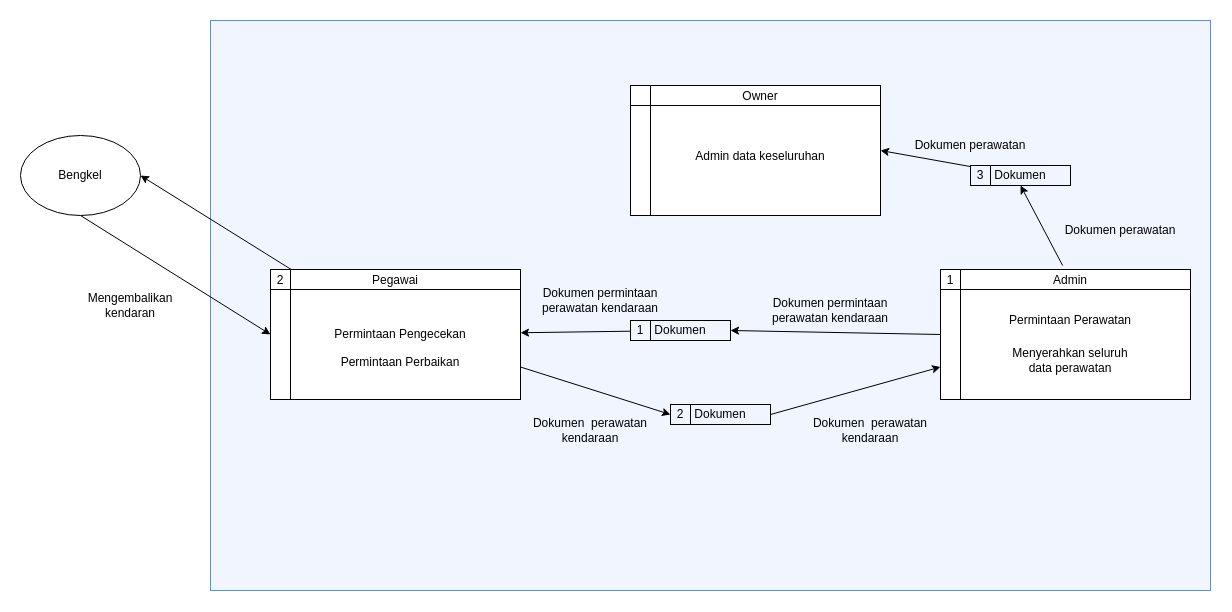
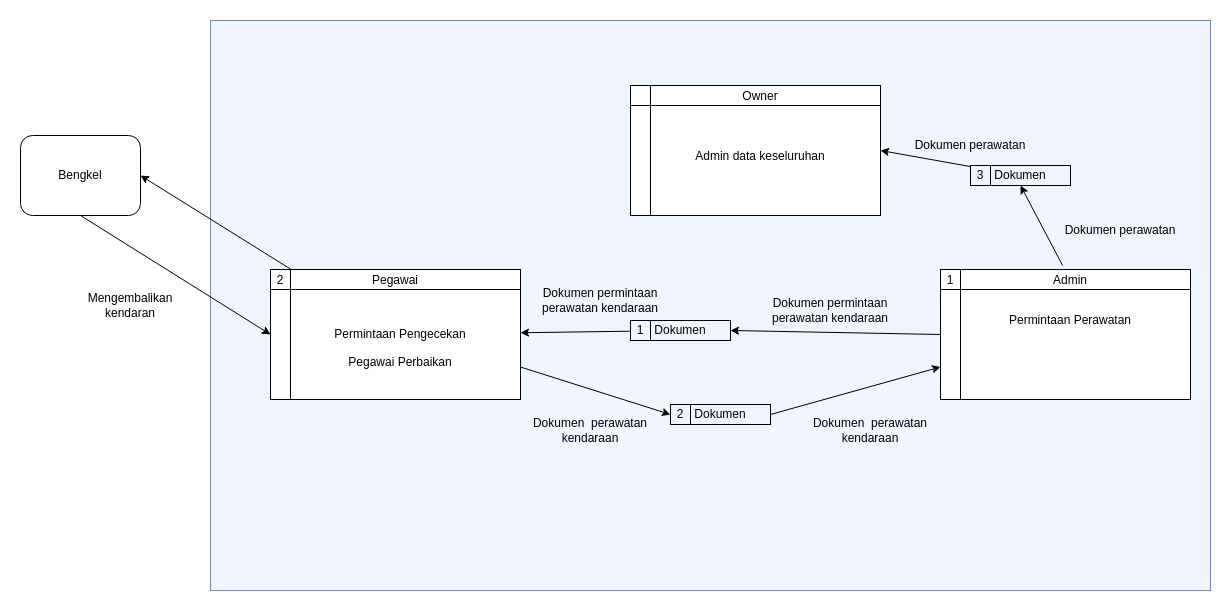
node "Bengkel": shape ellipse -> rounded rectangle
node "Menyerahkan seluruh data perawatan": removed
node "Permintaan Perbaikan": label "Permintaan Perbaikan" -> "Pegawai Perbaikan"
